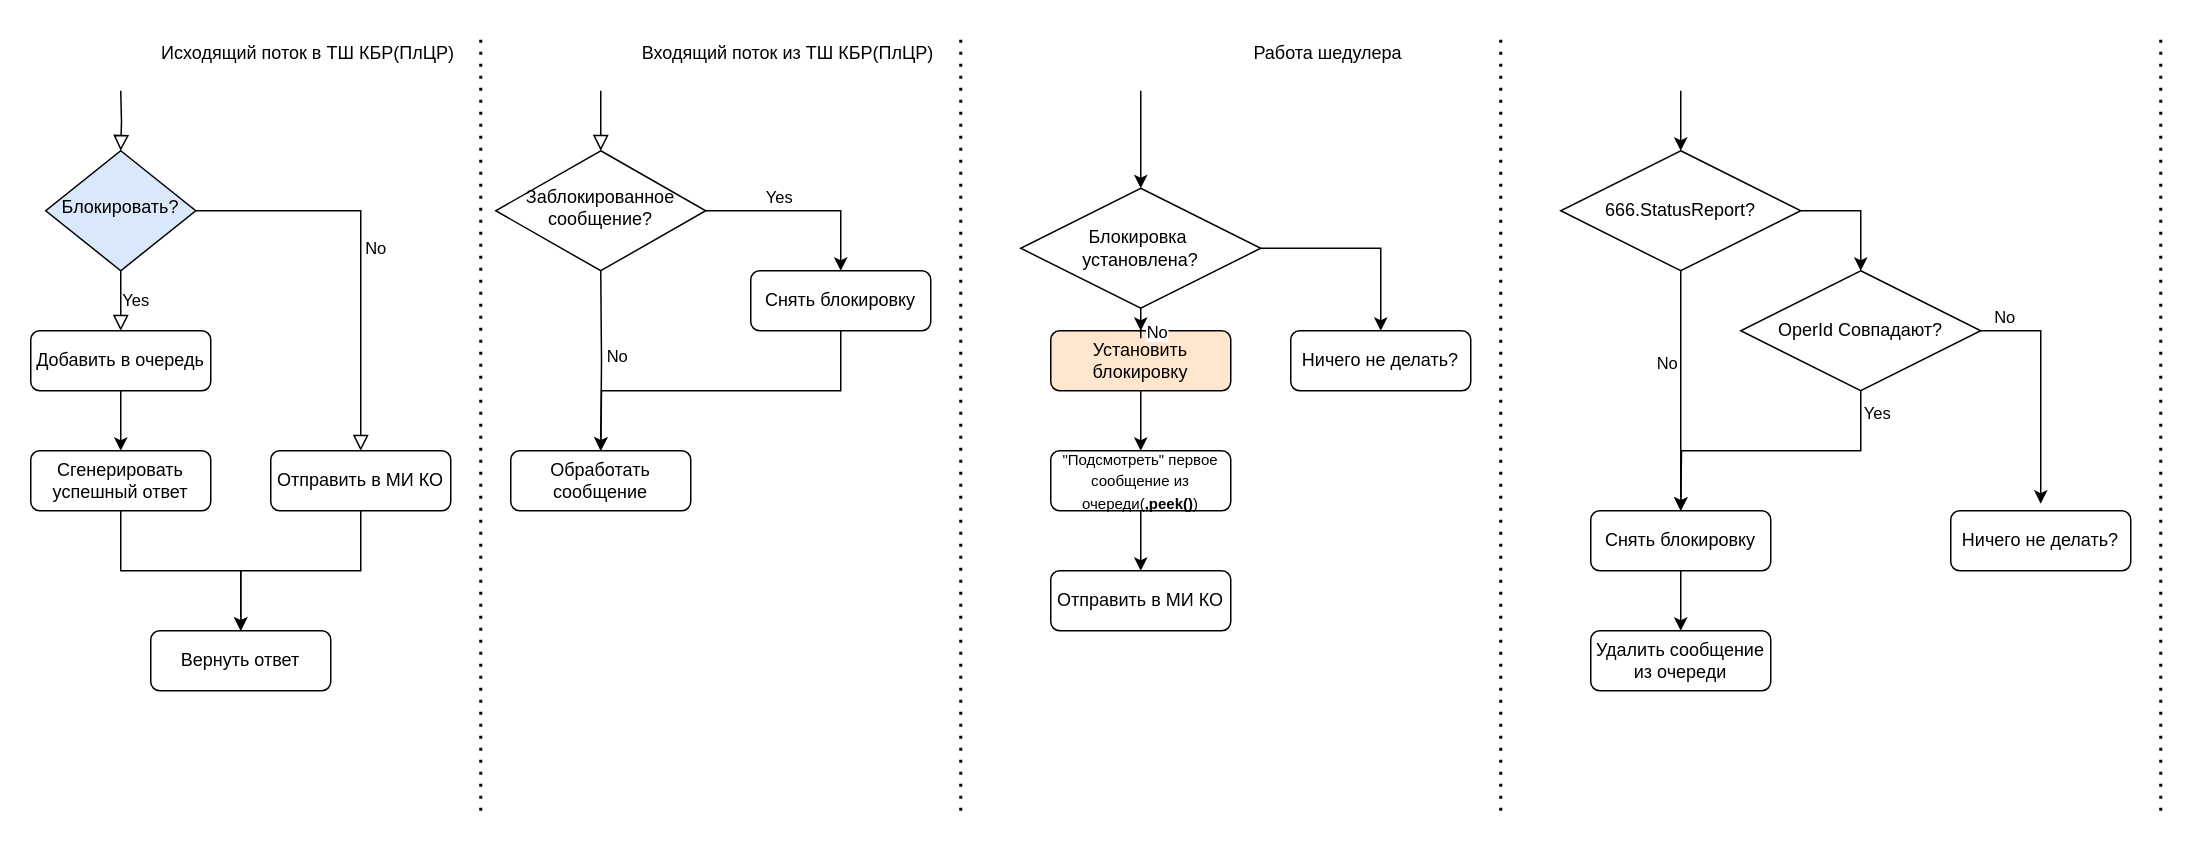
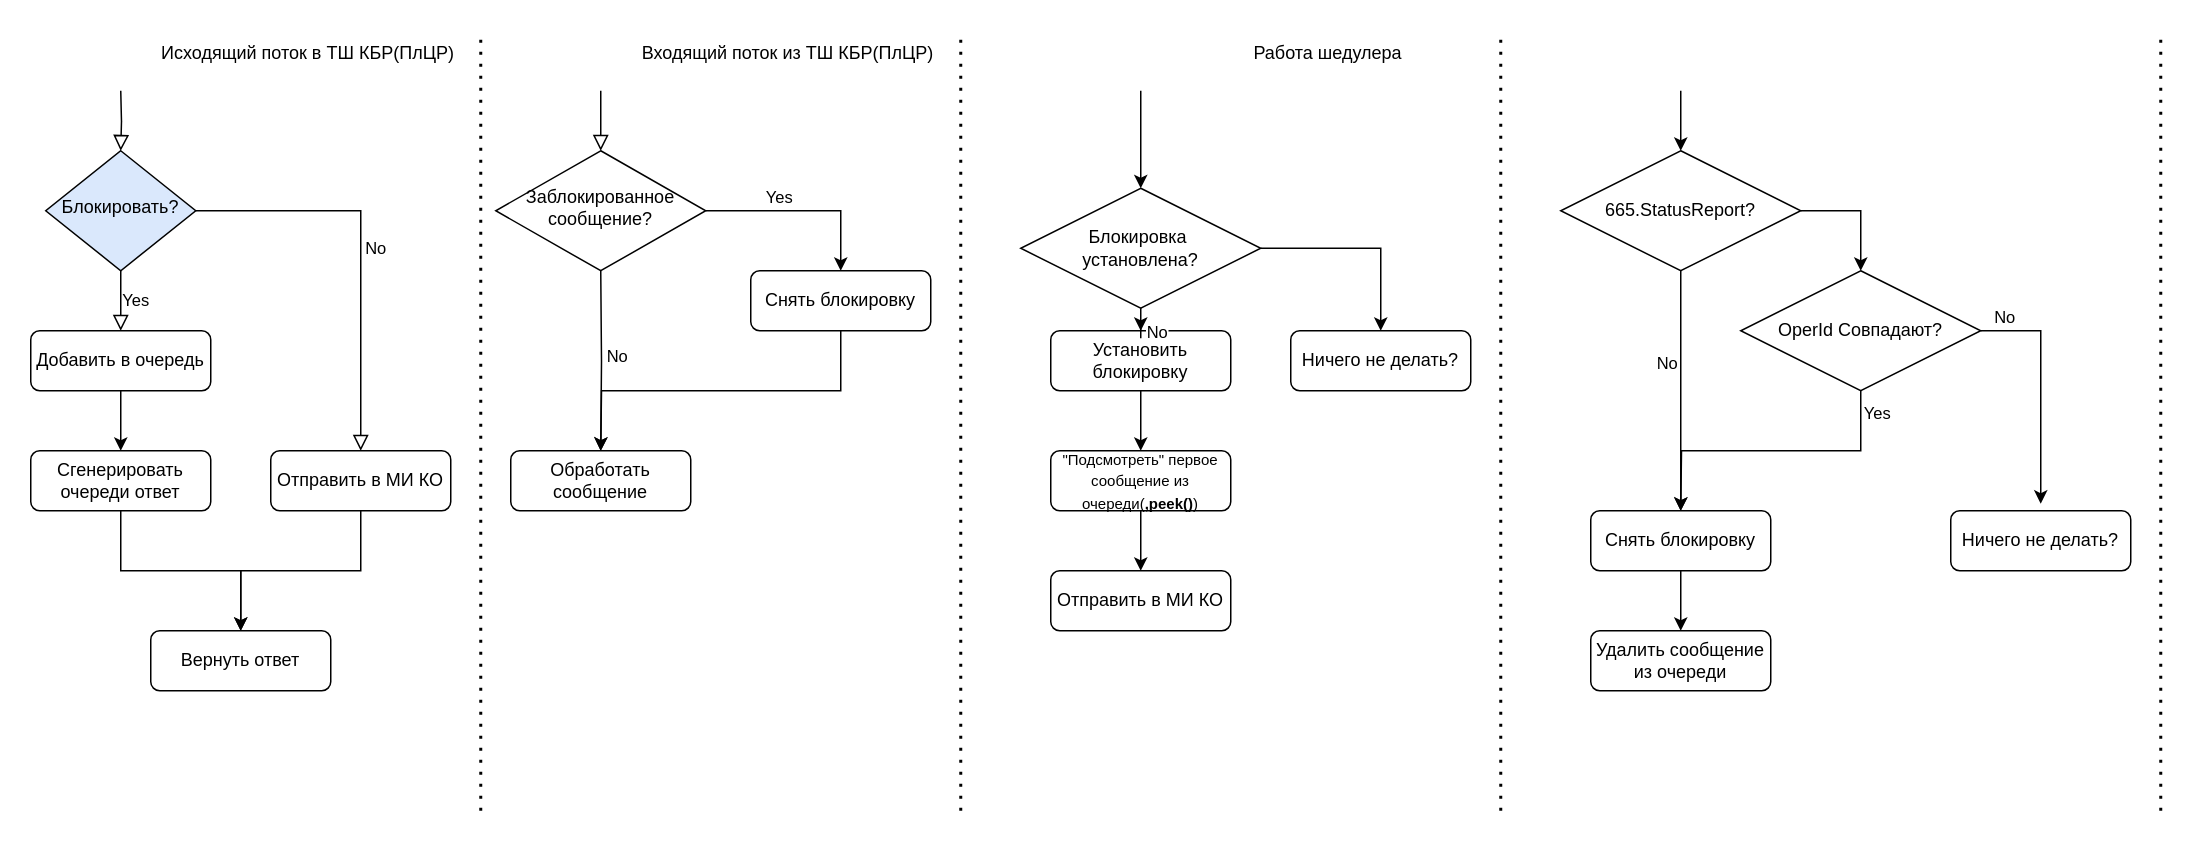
node "666.StatusReport?": label "666.StatusReport?" -> "665.StatusReport?"
node "Установить блокировку": fillcolor #ffe6cc -> #ffffff
node "Сгенерировать успешный ответ": label "Сгенерировать успешный ответ" -> "Сгенерировать очереди ответ"
